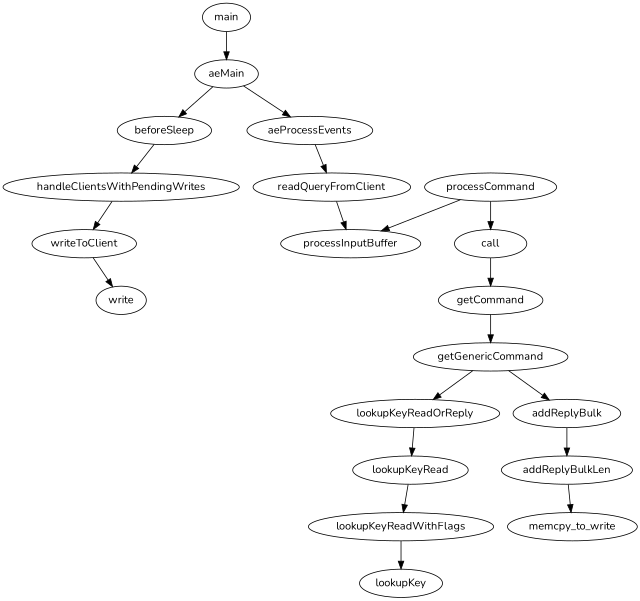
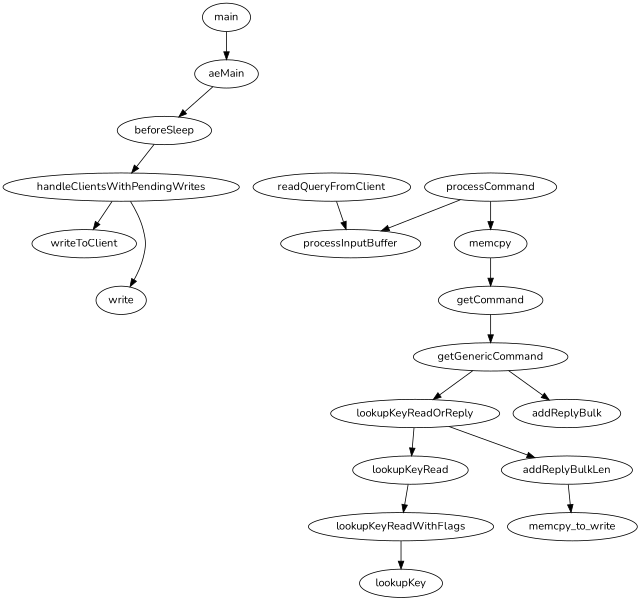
node "aeProcessEvents": removed
node "call": label "call" -> "memcpy"
edge "writeToClient" -> "write": now "handleClientsWithPendingWrites" -> "write"
edge "addReplyBulk" -> "addReplyBulkLen": now "lookupKeyReadOrReply" -> "addReplyBulkLen"
